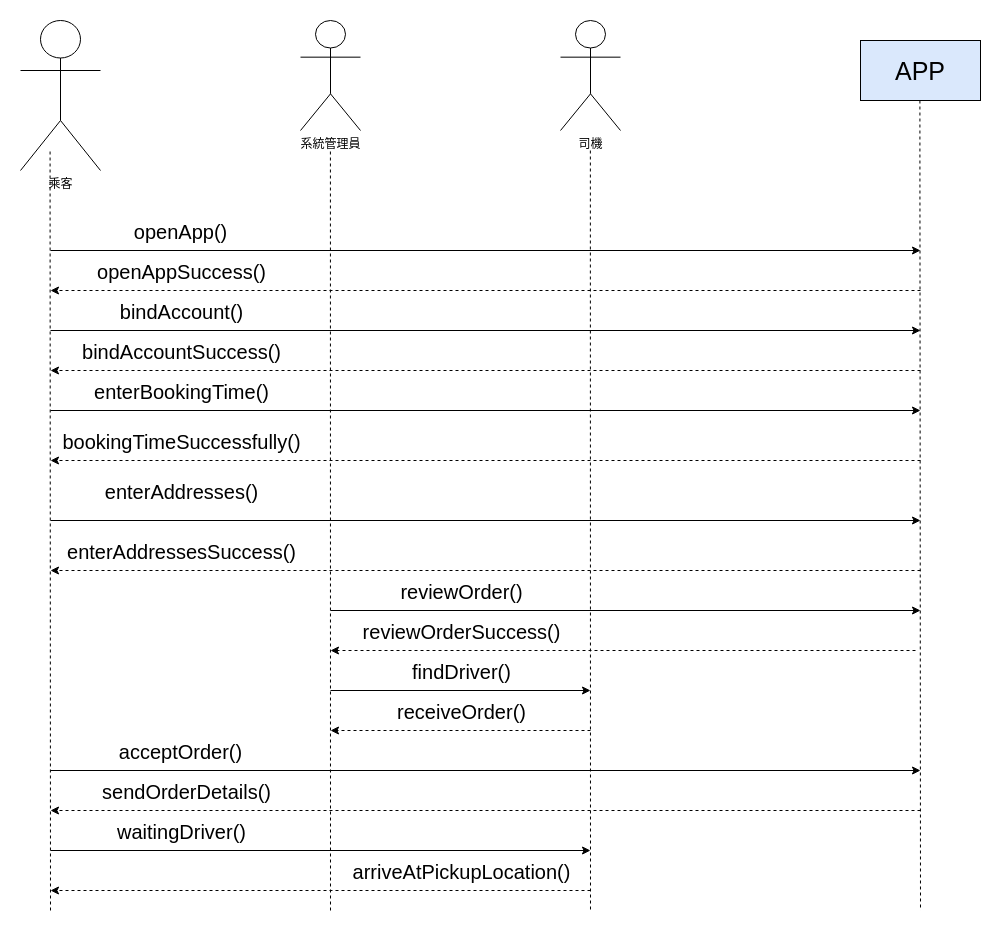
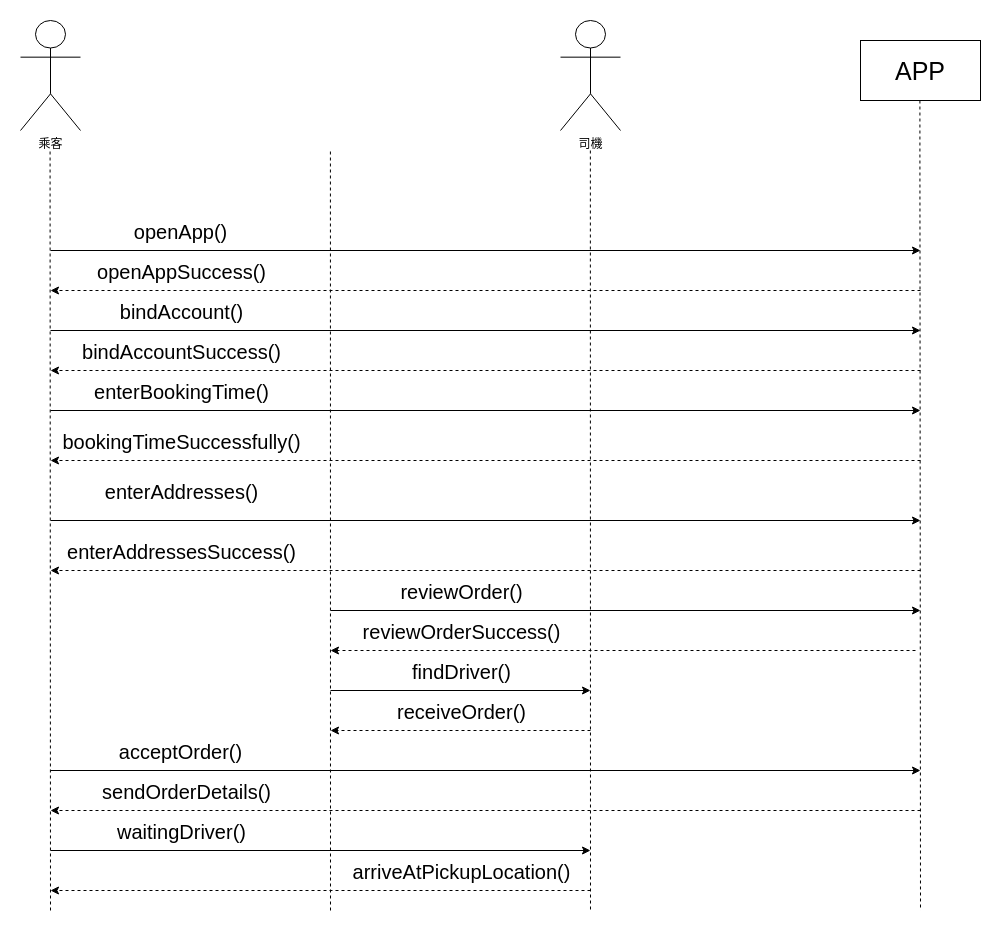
node "APP": fillcolor #dae8fc -> #ffffff
node "系統管理員": removed
node "乘客": size 80x150 -> 60x110
